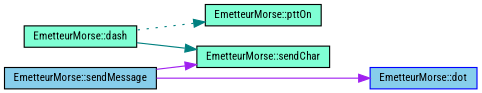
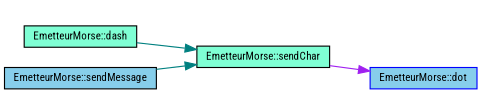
node "EmetteurMorse::pttOn": removed
edge "EmetteurMorse::sendMessage" -> "EmetteurMorse::sendChar": color purple -> teal
edge "EmetteurMorse::sendMessage" -> "EmetteurMorse::dot": now "EmetteurMorse::sendChar" -> "EmetteurMorse::dot"
